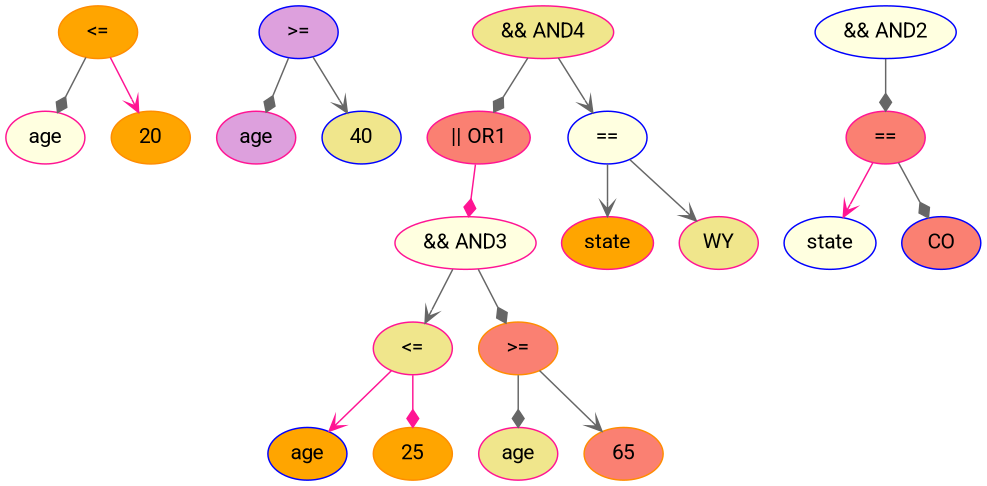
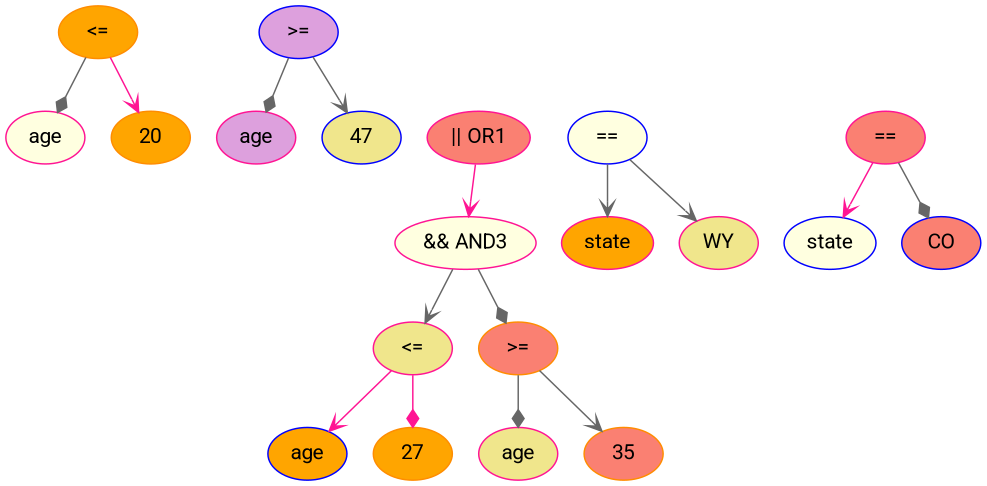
node "&& AND4": removed
node "&& AND2": removed
node "40": label "40" -> "47"
edge "|| OR1" -> "&& AND3": arrowhead diamond -> vee
node "25": label "25" -> "27"
node "65": label "65" -> "35"
